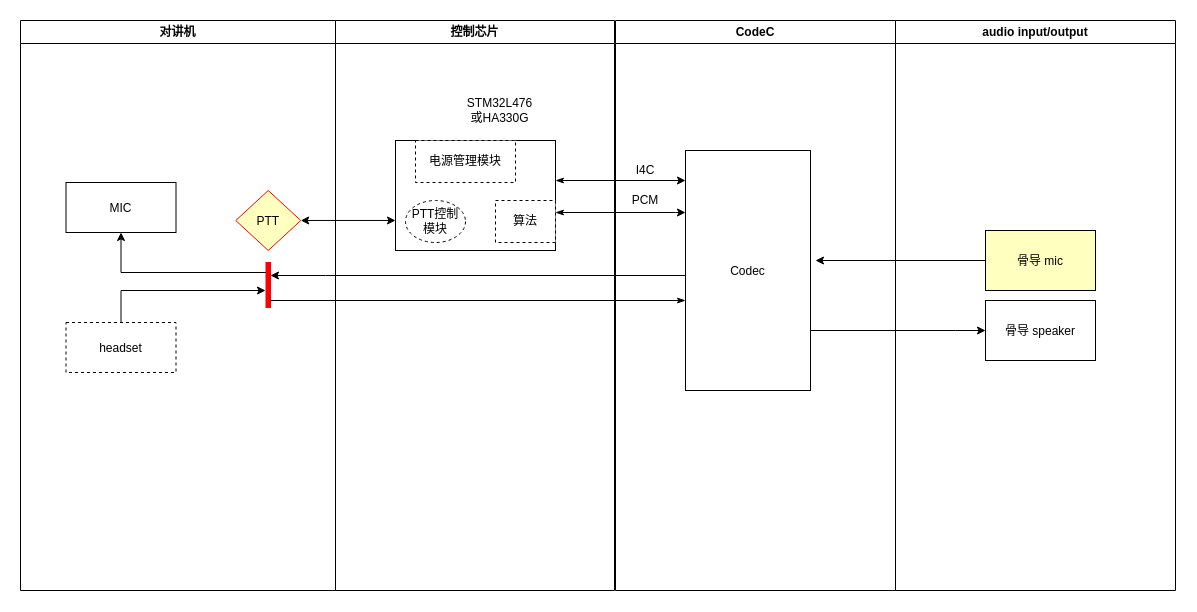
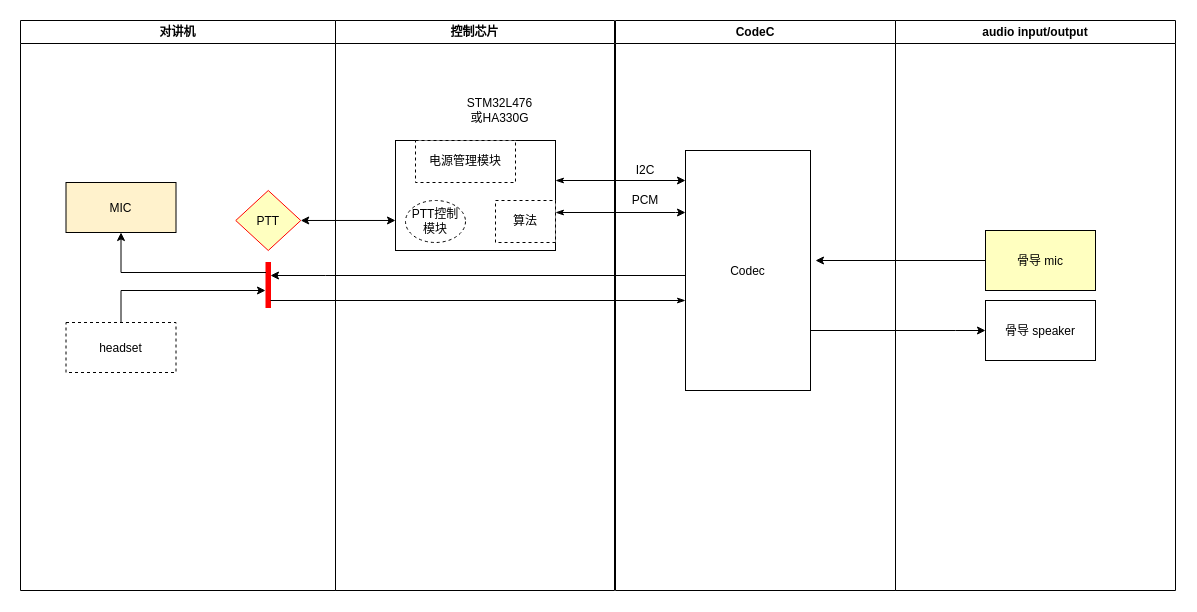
node "I4C": label "I4C" -> "I2C"
node "MIC": fillcolor #ffffff -> #fff2cc
